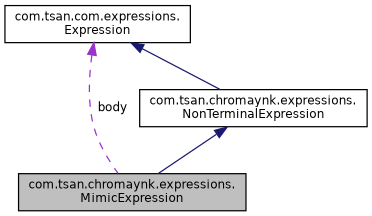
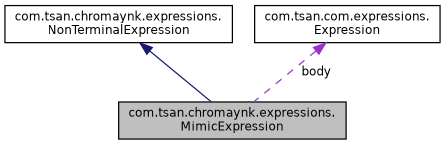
edge "com.tsan.chromaynk.expressions. NonTerminalExpression" -> "com.tsan.com.expressions. Expression": removed
